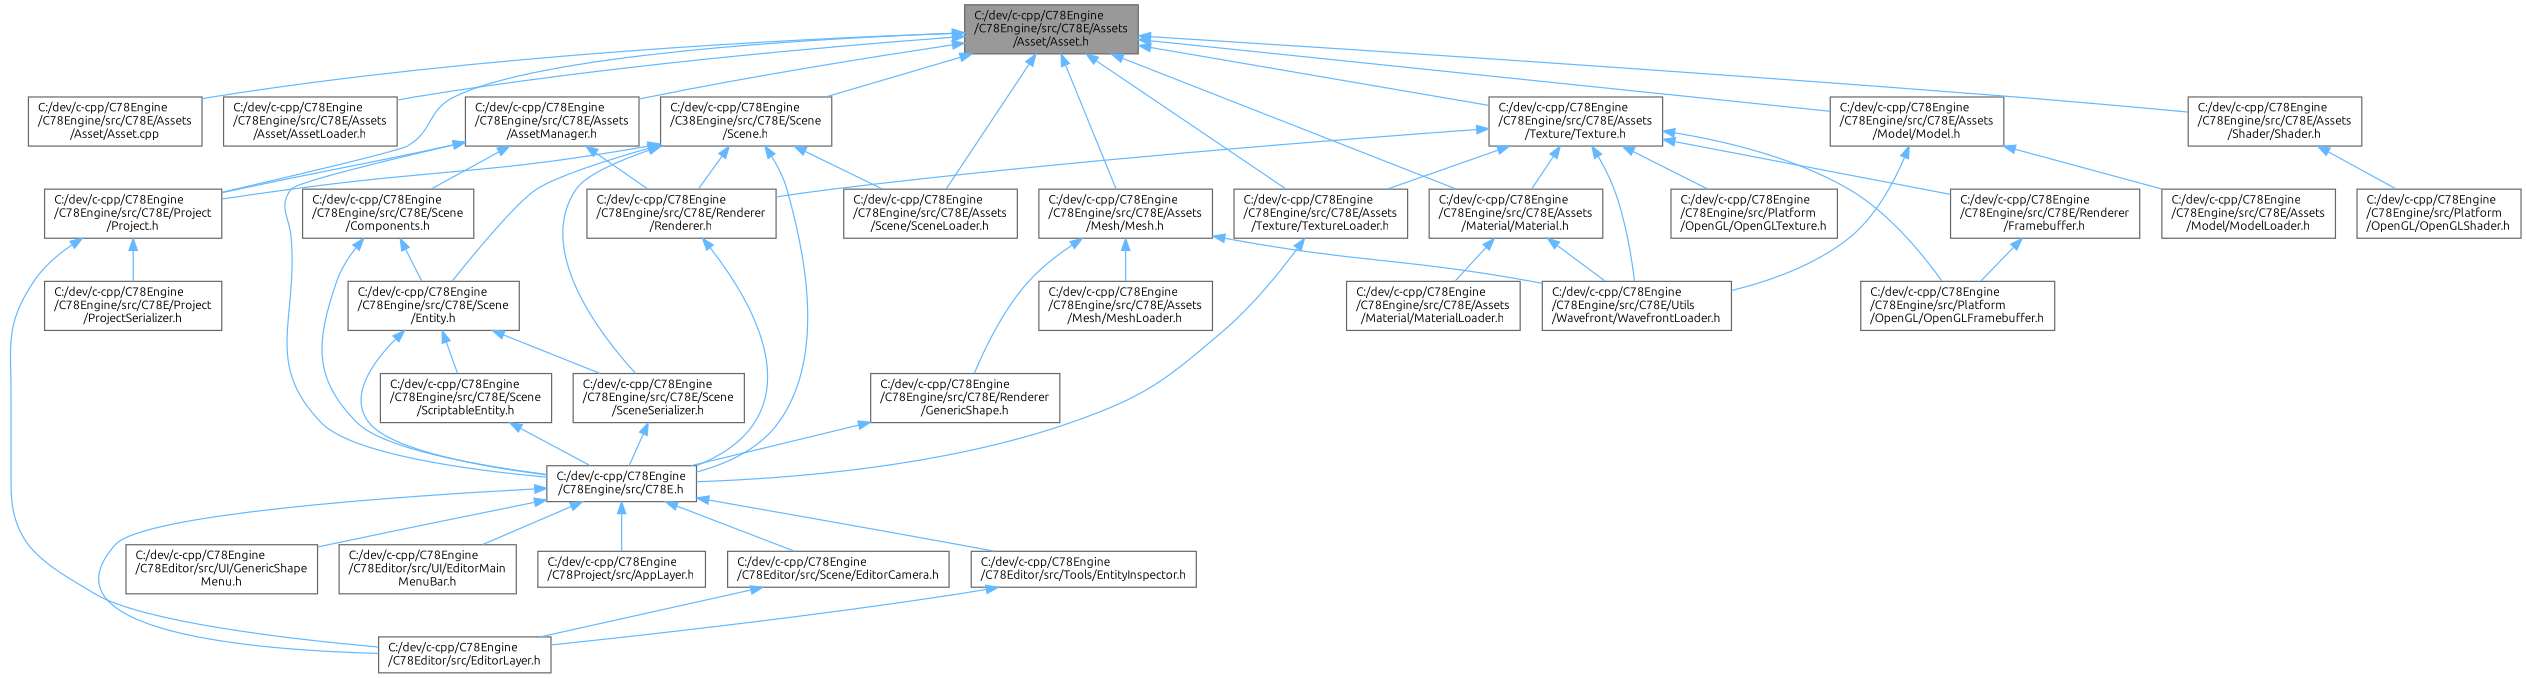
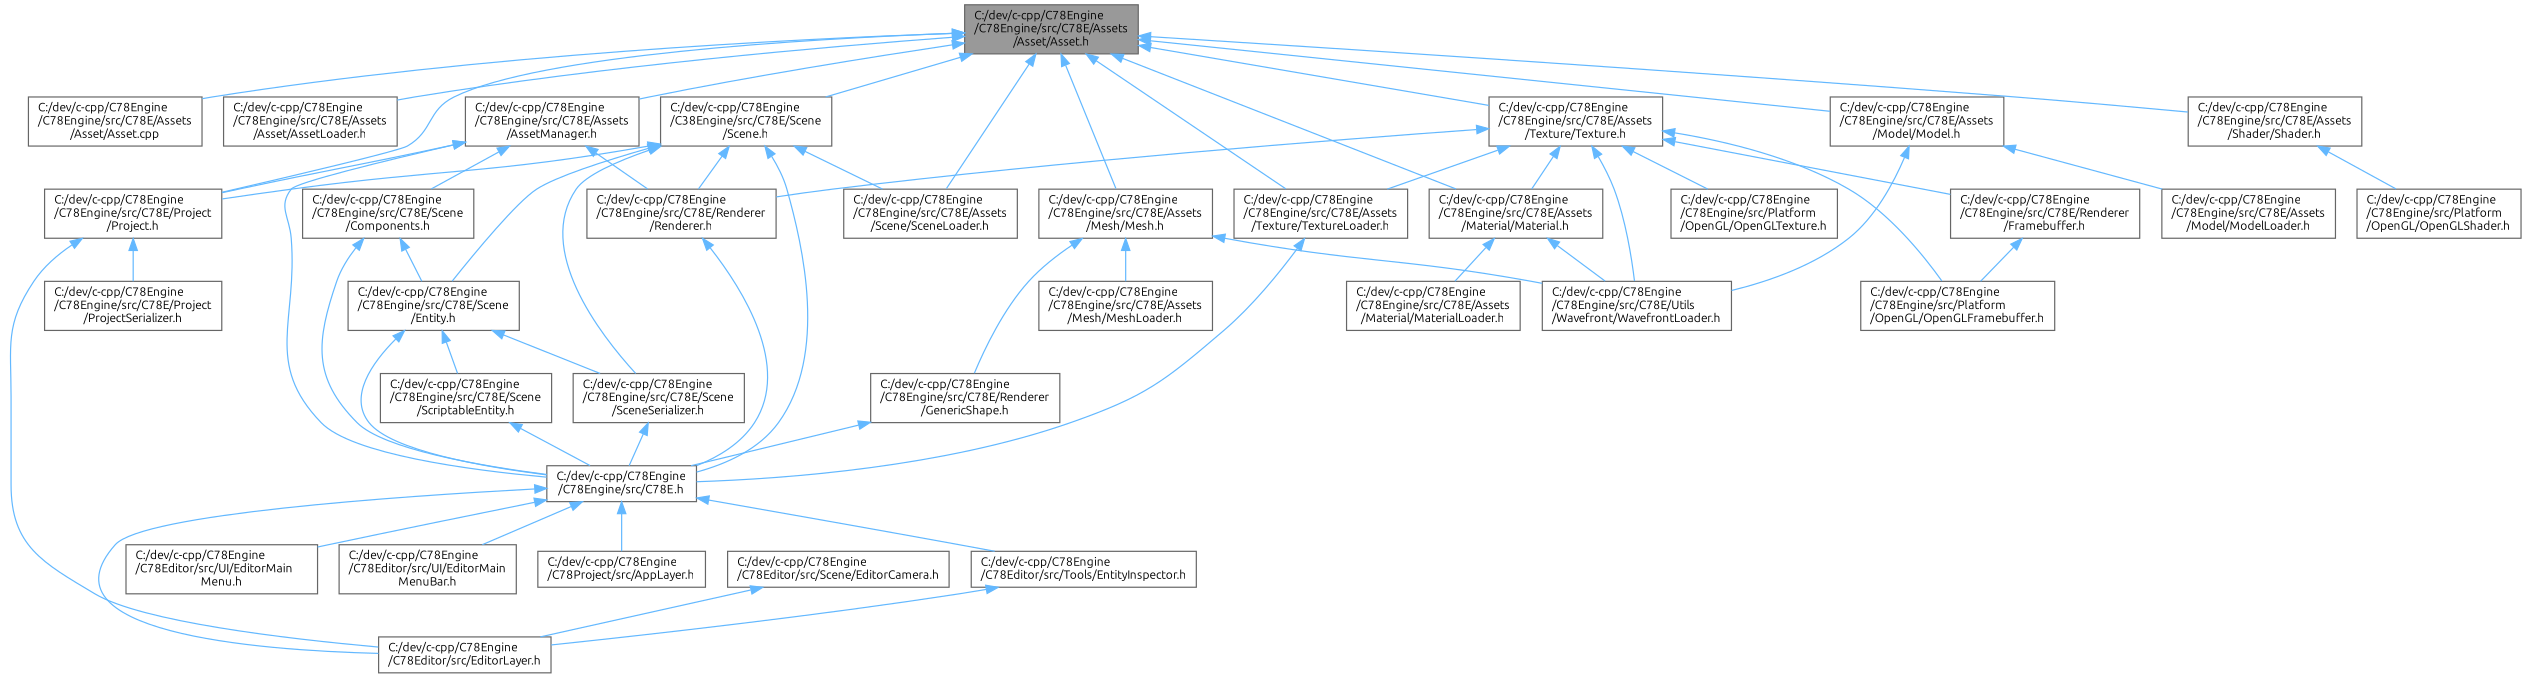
edge "C:/dev/c-cpp/C78Engine /C78Editor/src/Scene/EditorCamera.h" -> "C:/dev/c-cpp/C78Engine /C78Engine/src/C78E.h": removed
node "C:/dev/c-cpp/C78Engine /C78Editor/src/UI/GenericShape Menu.h": label "C:/dev/c-cpp/C78Engine /C78Editor/src/UI/GenericShape Menu.h" -> "C:/dev/c-cpp/C78Engine /C78Editor/src/UI/EditorMain Menu.h"
